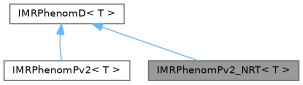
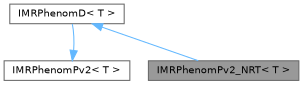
edge "IMRPhenomPv2< T >" -> "IMRPhenomD< T >": reversed
